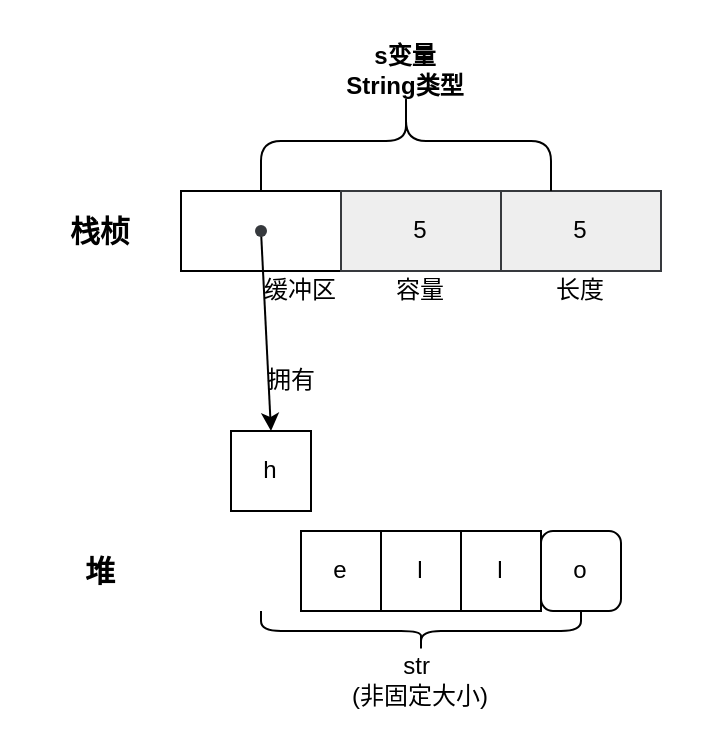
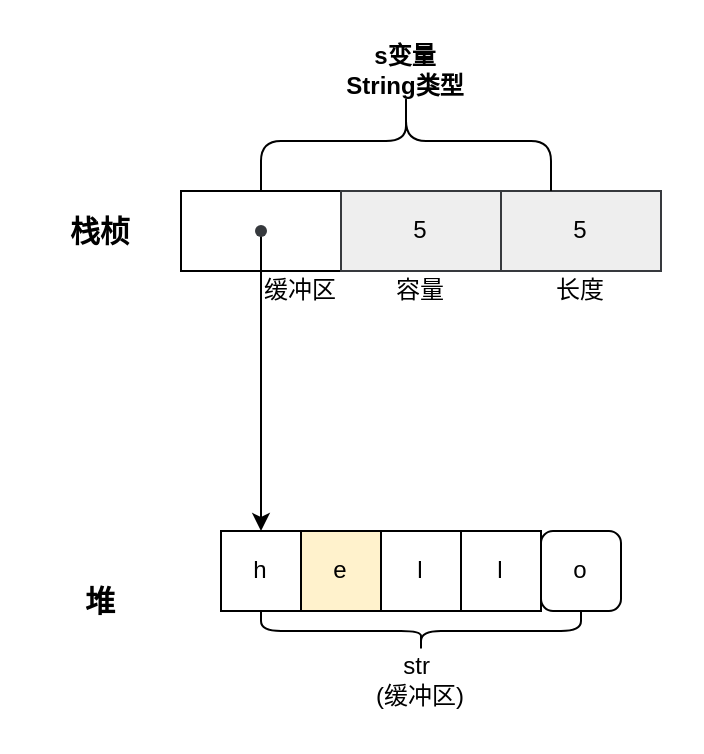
node "拥有": removed
node "h": moved (271, 471) -> (261, 571)
node "堆": moved (101, 571) -> (101, 601)
node "e": fillcolor #ffffff -> #fff2cc
node "str (非固定大小)": label "str (非固定大小)" -> "str (缓冲区)"
